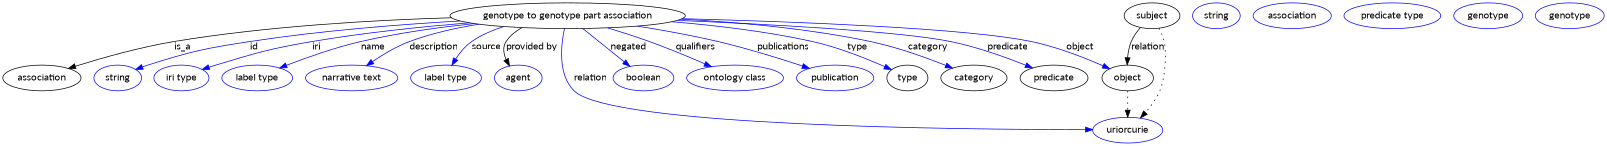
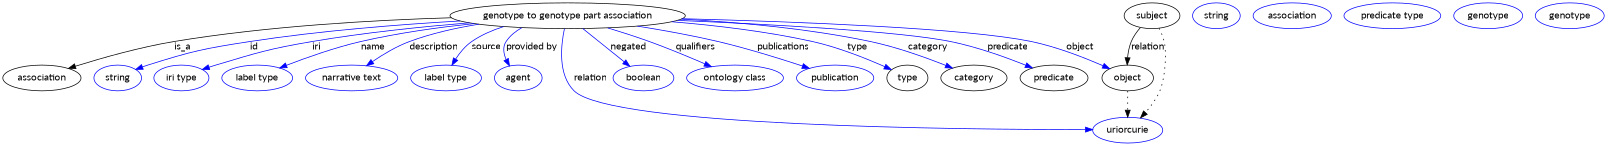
edge "genotype to genotype part association" -> "agent": color black -> blue
